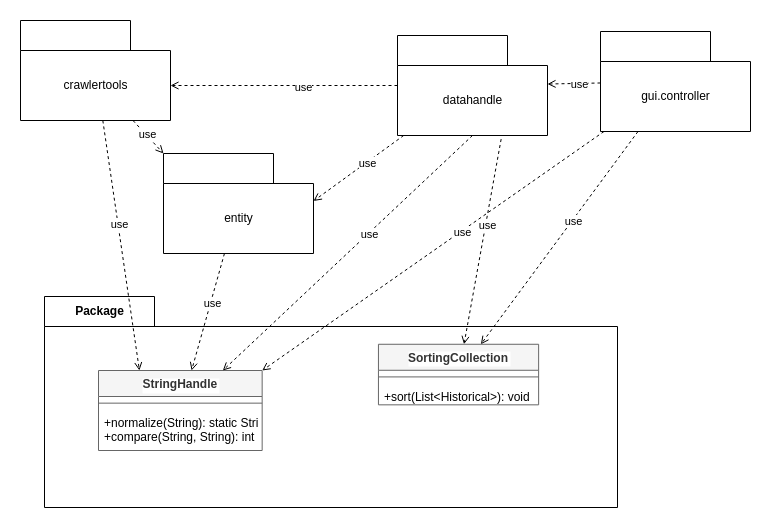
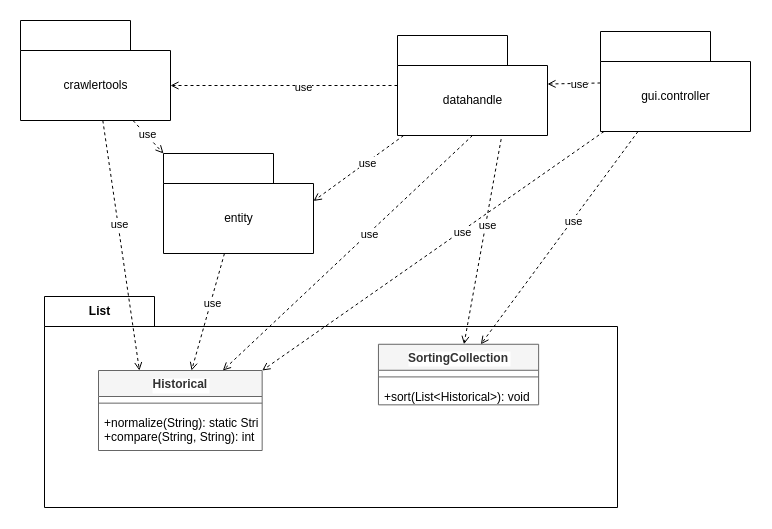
node "Package": label "Package" -> "List"
node "StringHandle": label "StringHandle" -> "Historical"
